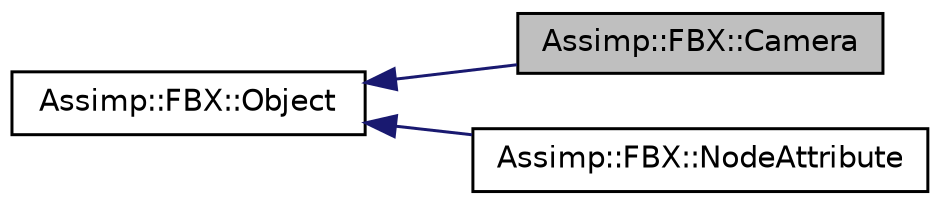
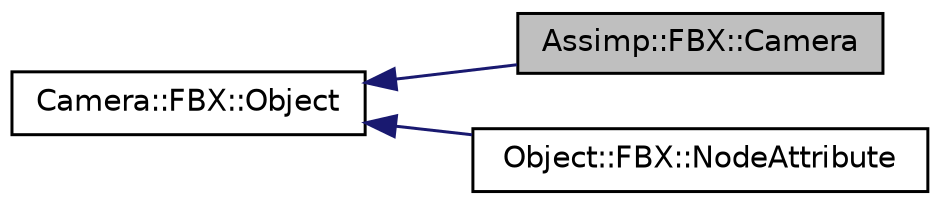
node "Assimp::FBX::Object": label "Assimp::FBX::Object" -> "Camera::FBX::Object"
node "Assimp::FBX::NodeAttribute": label "Assimp::FBX::NodeAttribute" -> "Object::FBX::NodeAttribute"
